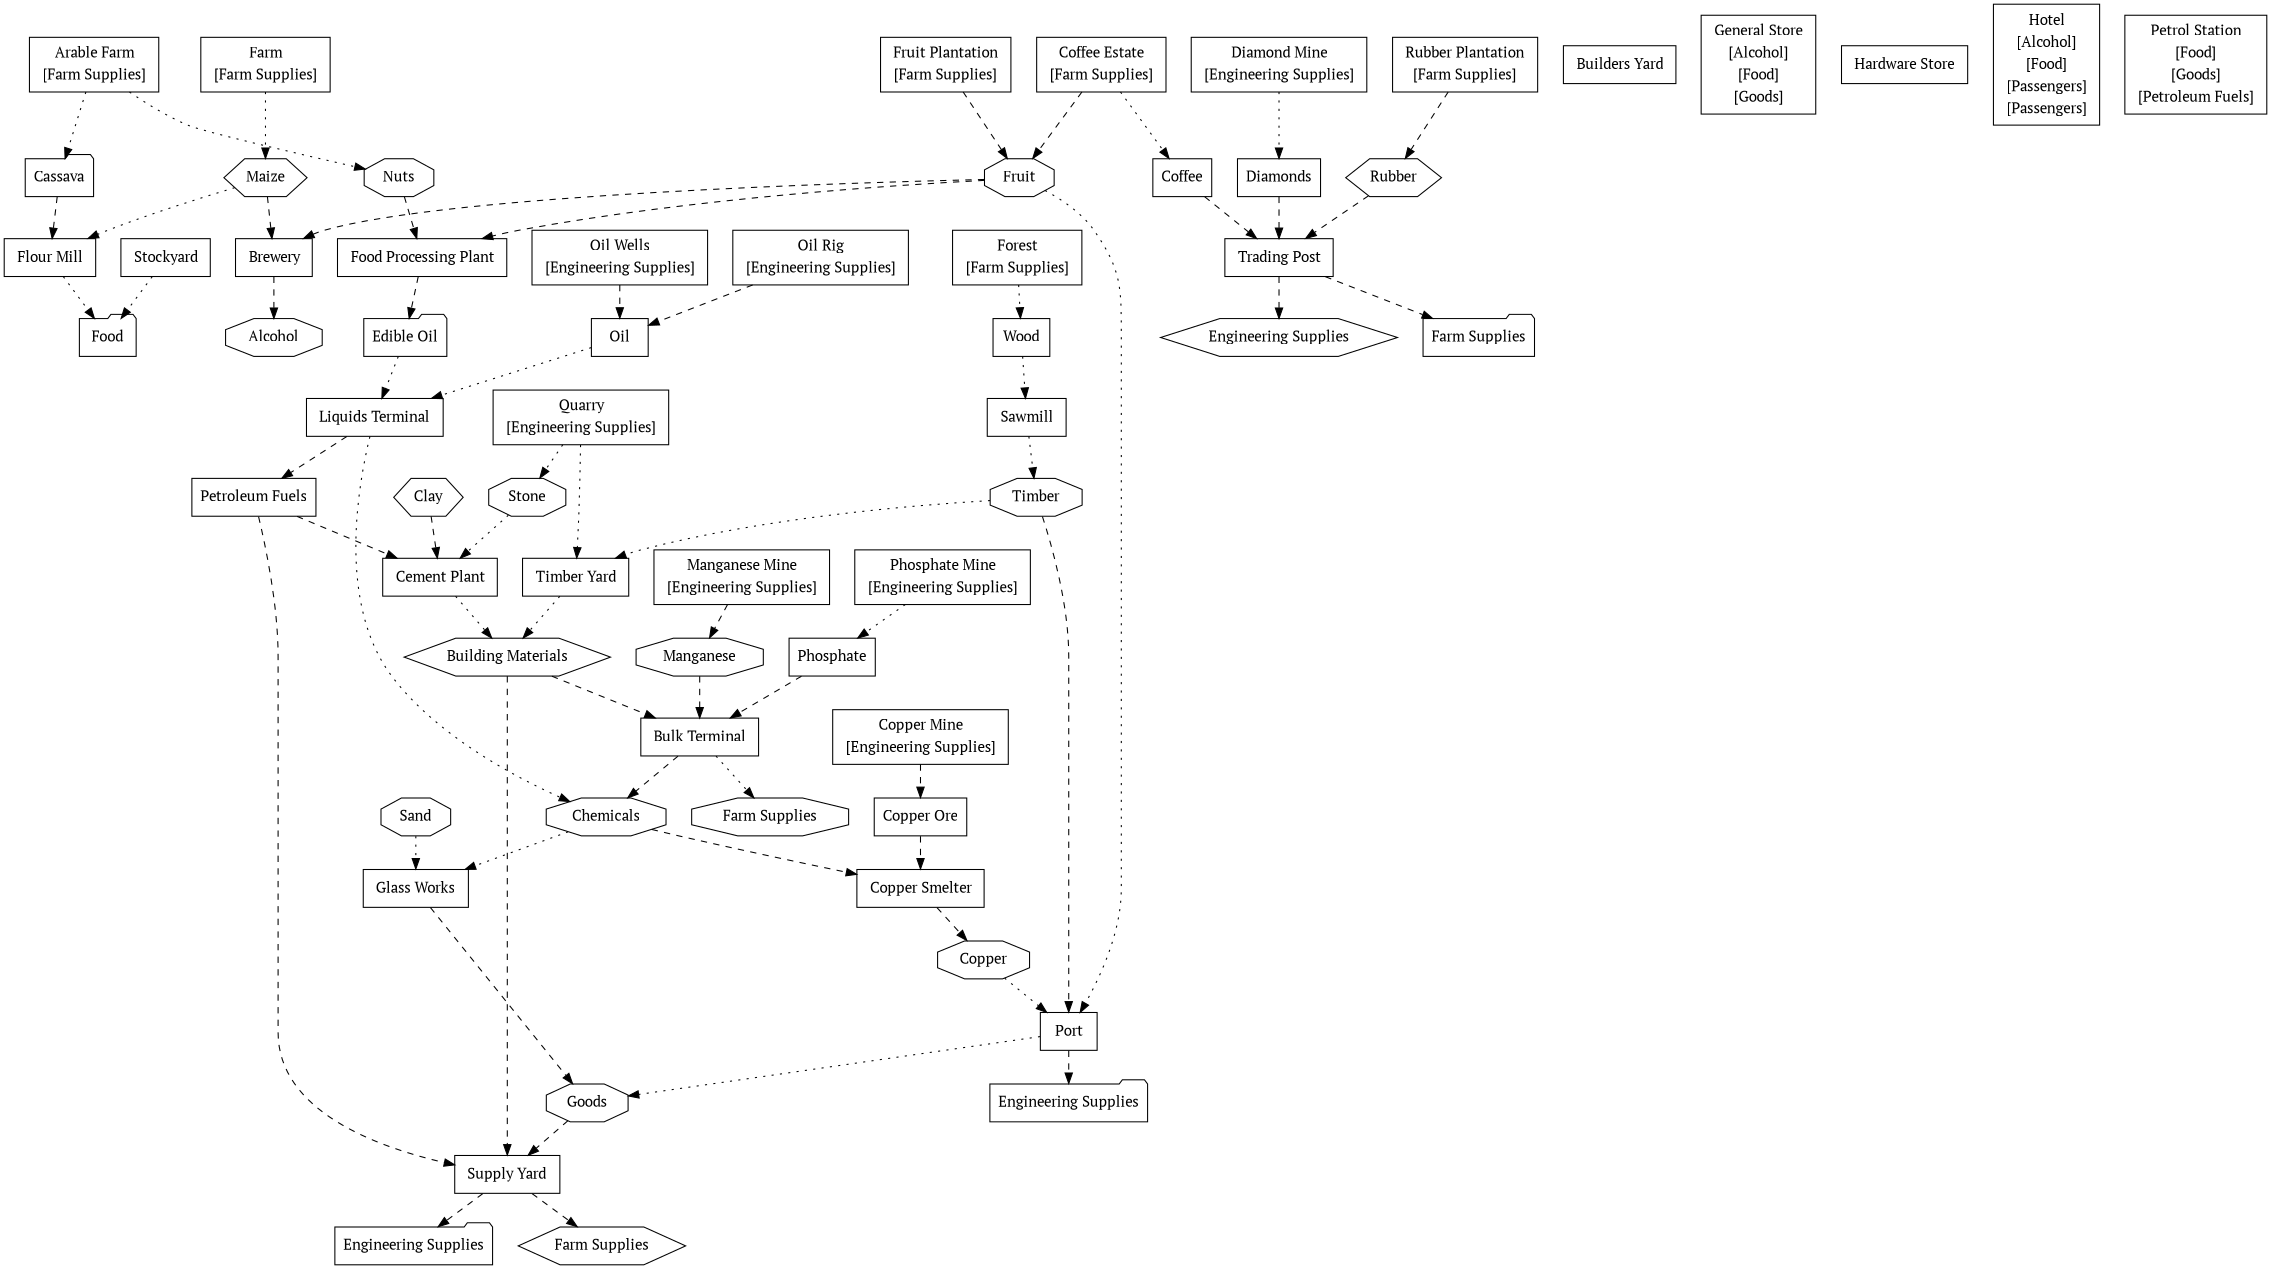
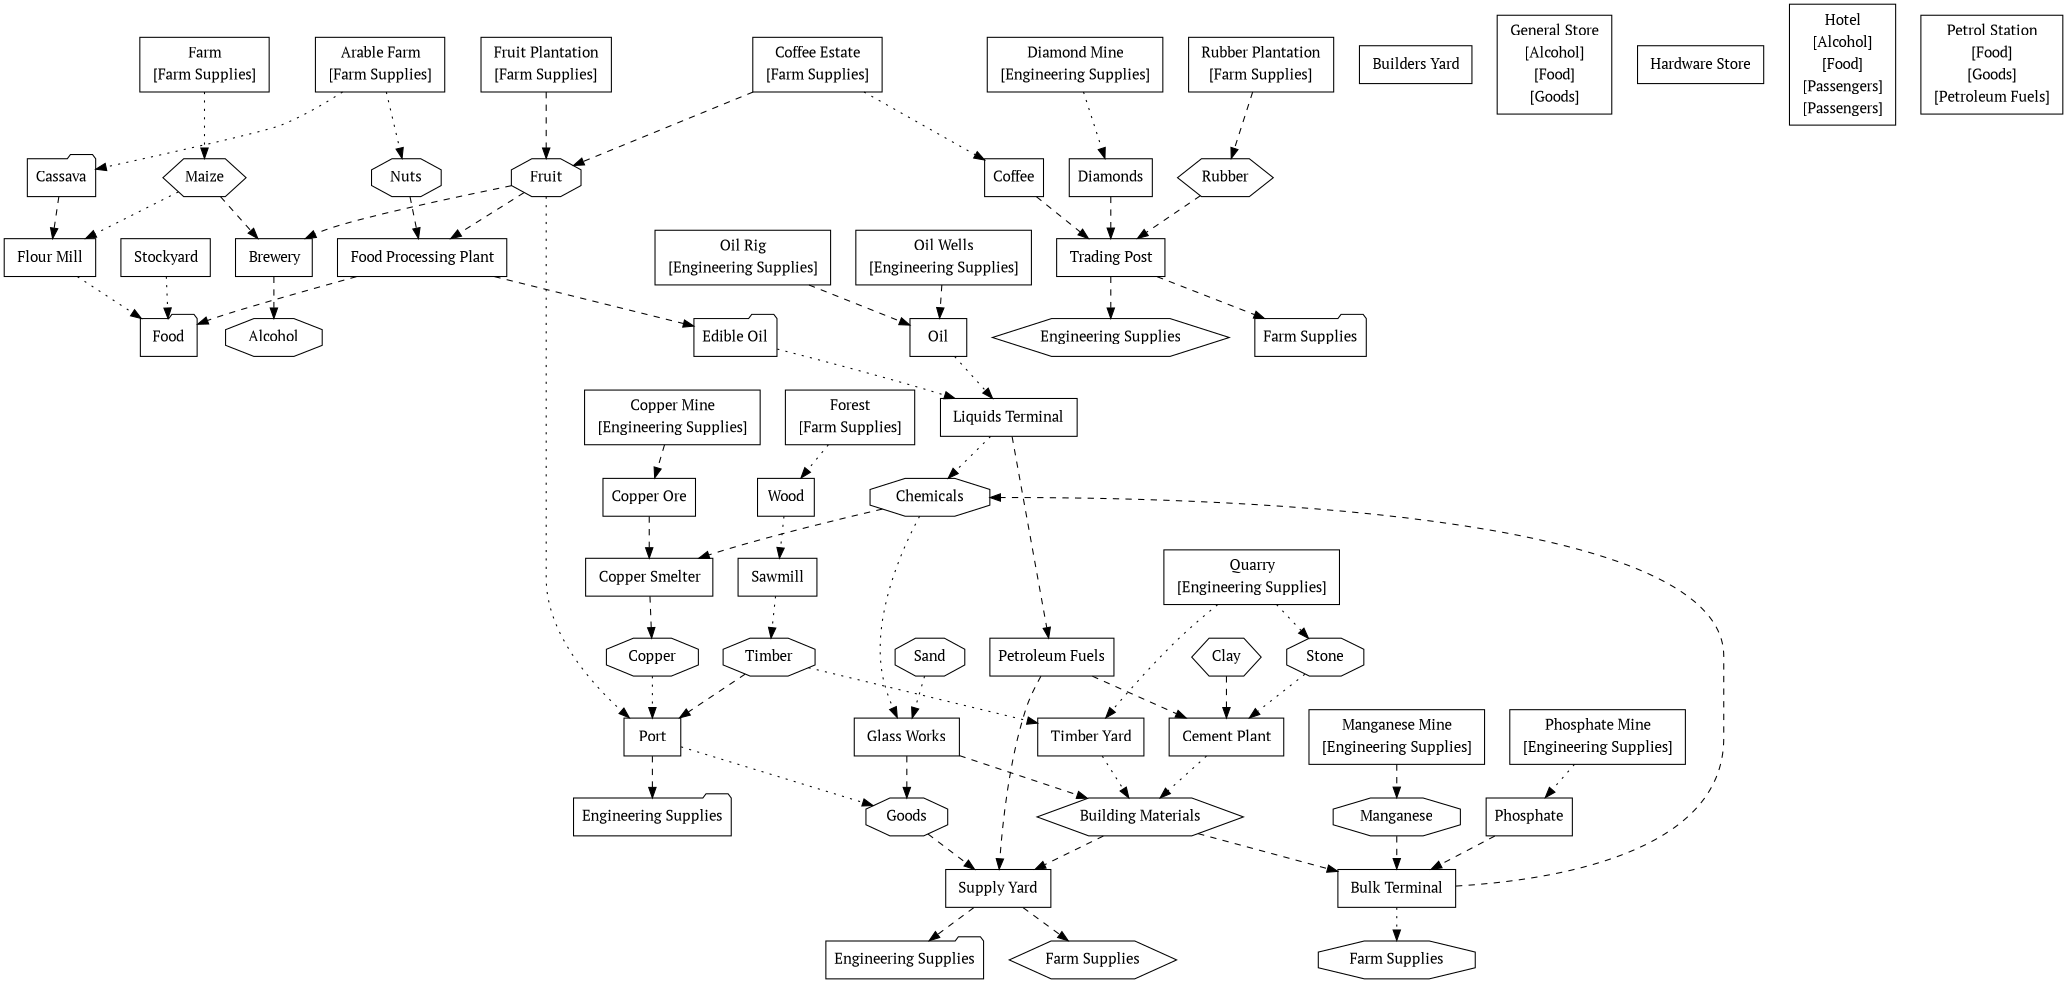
edge "Food Processing Plant" -> "Food": added
edge "Glass Works" -> "Building Materials": added
